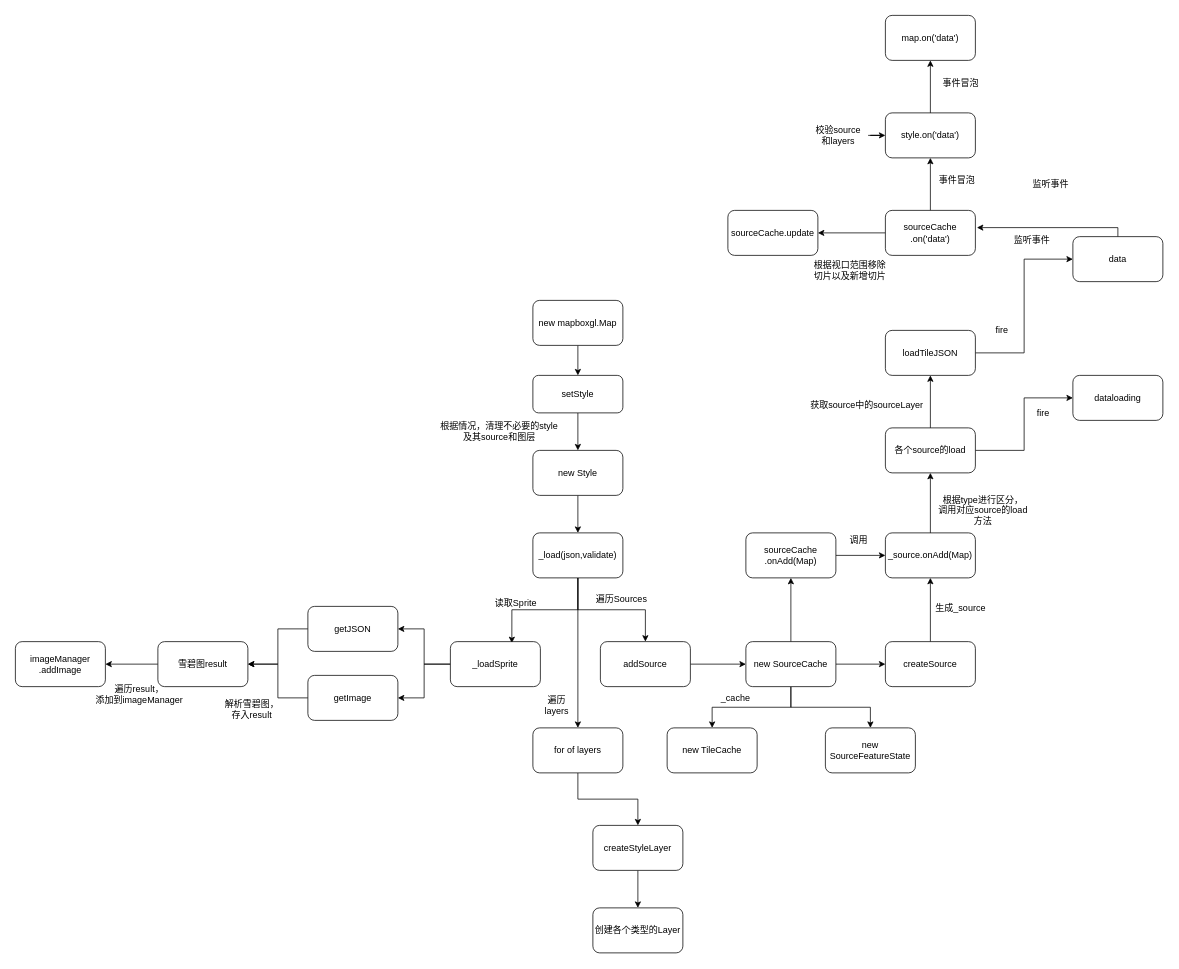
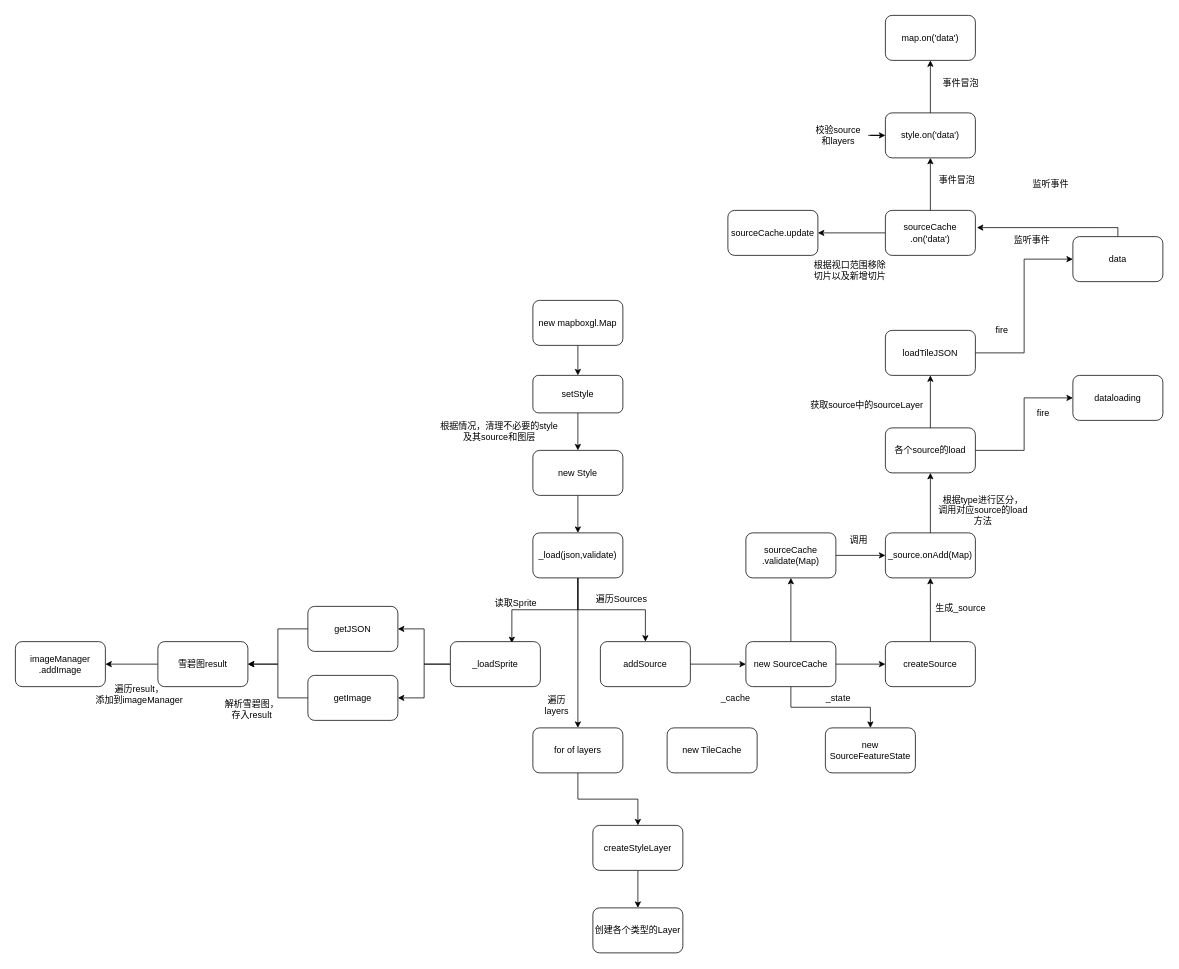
node "sourceCache .onAdd(Map)": label "sourceCache .onAdd(Map)" -> "sourceCache .validate(Map)"
node "_state": added
edge "new SourceCache" -> "new TileCache": removed
